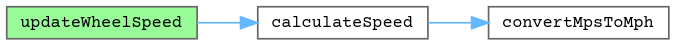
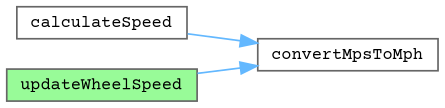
edge "updateWheelSpeed" -> "calculateSpeed": now "updateWheelSpeed" -> "convertMpsToMph"
